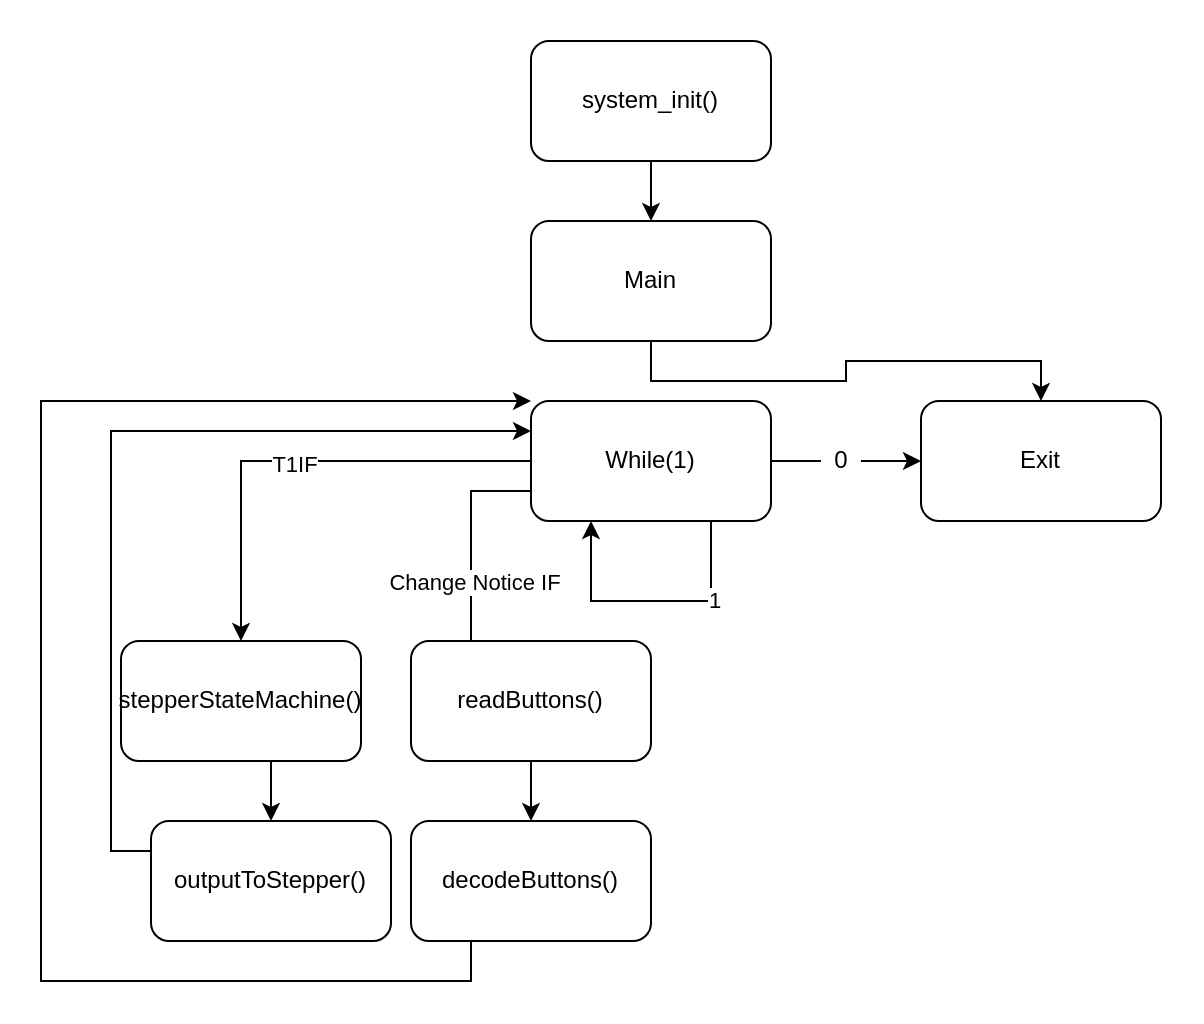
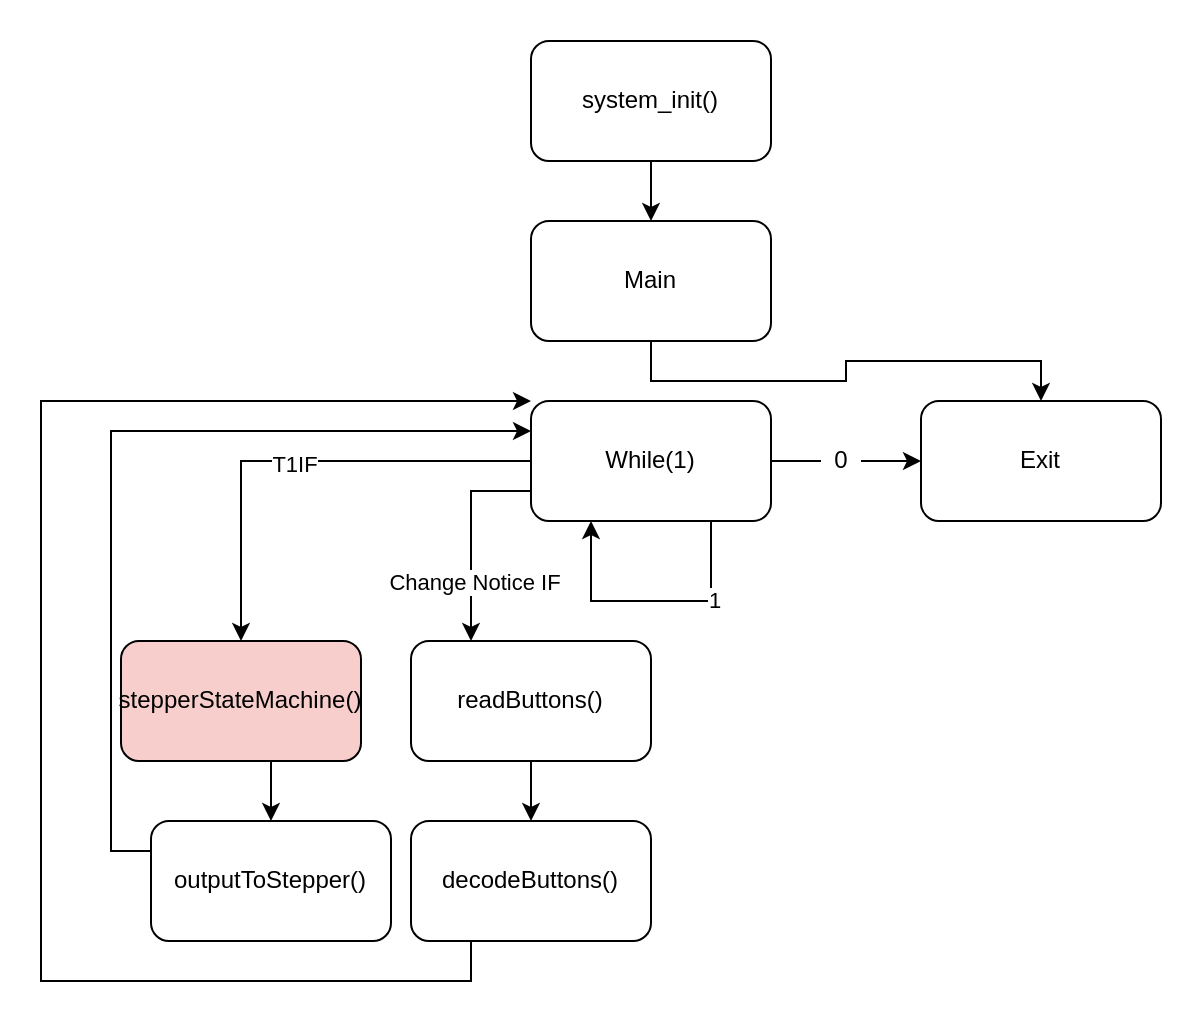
edge "While(1)" -- "readButtons()": arrowhead none -> classic
node "stepperStateMachine()": fillcolor #ffffff -> #f8cecc
